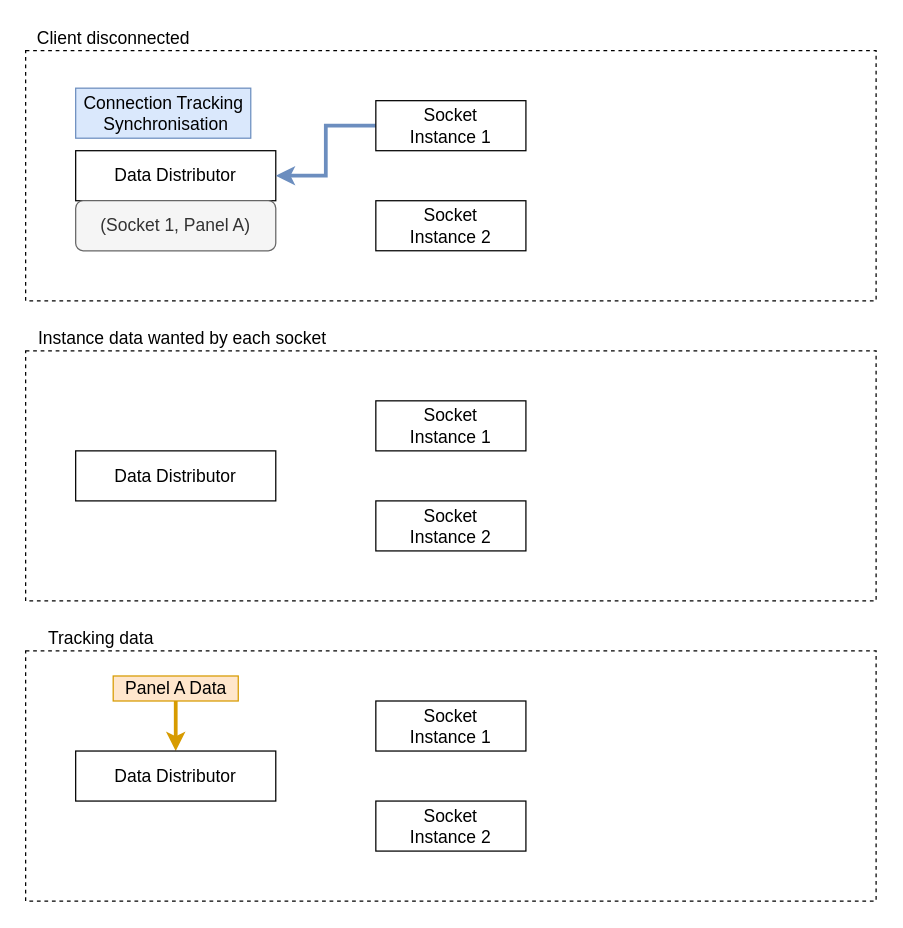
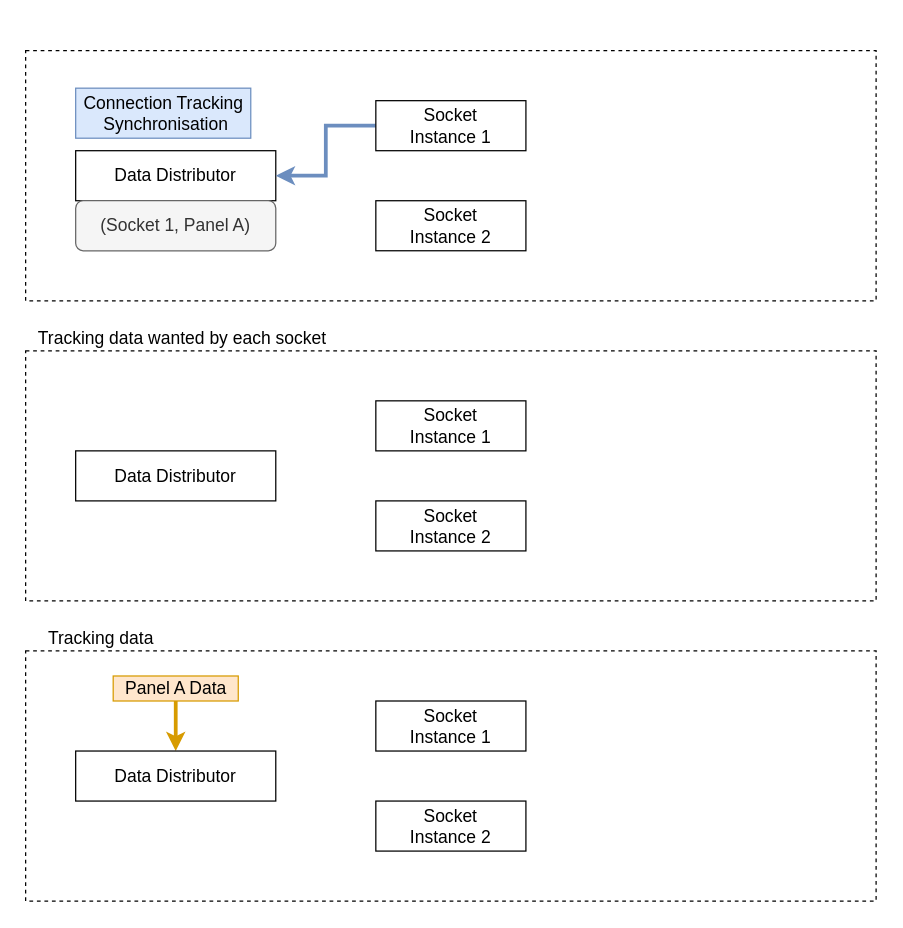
node "Client disconnected": removed
node "Instance data wanted by each socket": label "Instance data wanted by each socket" -> "Tracking data wanted by each socket"
